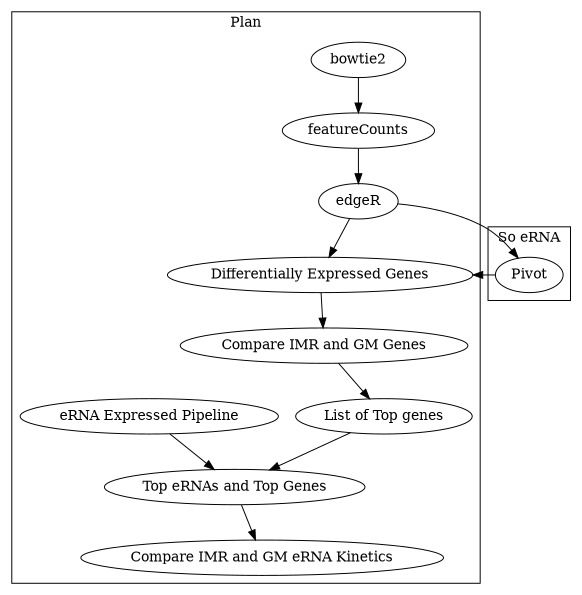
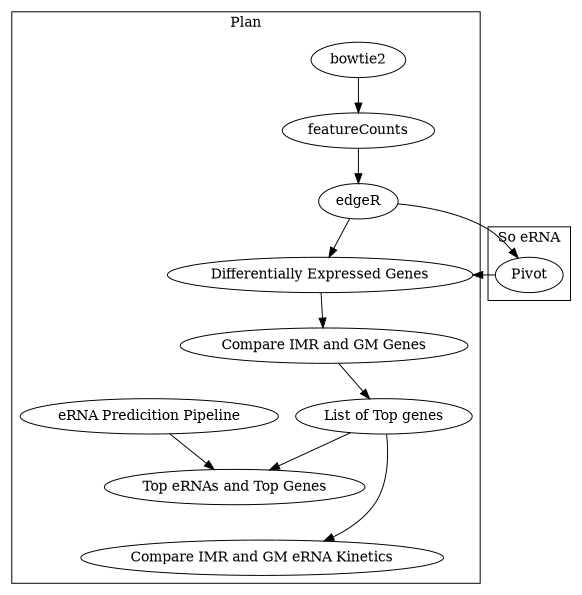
node "eRNA Expressed Pipeline": label "eRNA Expressed Pipeline" -> "eRNA Predicition Pipeline"
edge "Top eRNAs and Top Genes" -> "Compare IMR and GM eRNA Kinetics": now "List of Top genes" -> "Compare IMR and GM eRNA Kinetics"
